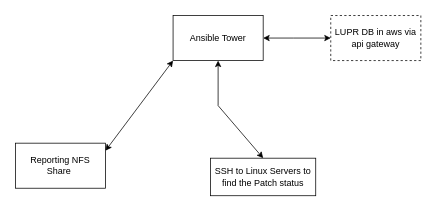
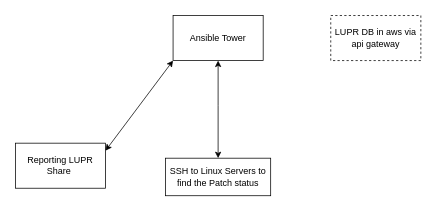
edge "Ansible Tower" -- "LUPR DB in aws via api gateway": removed
node "Reporting NFS Share": label "Reporting NFS Share" -> "Reporting LUPR Share"
node "SSH to Linux Servers to find the Patch status": moved (263, 177) -> (218, 177)
